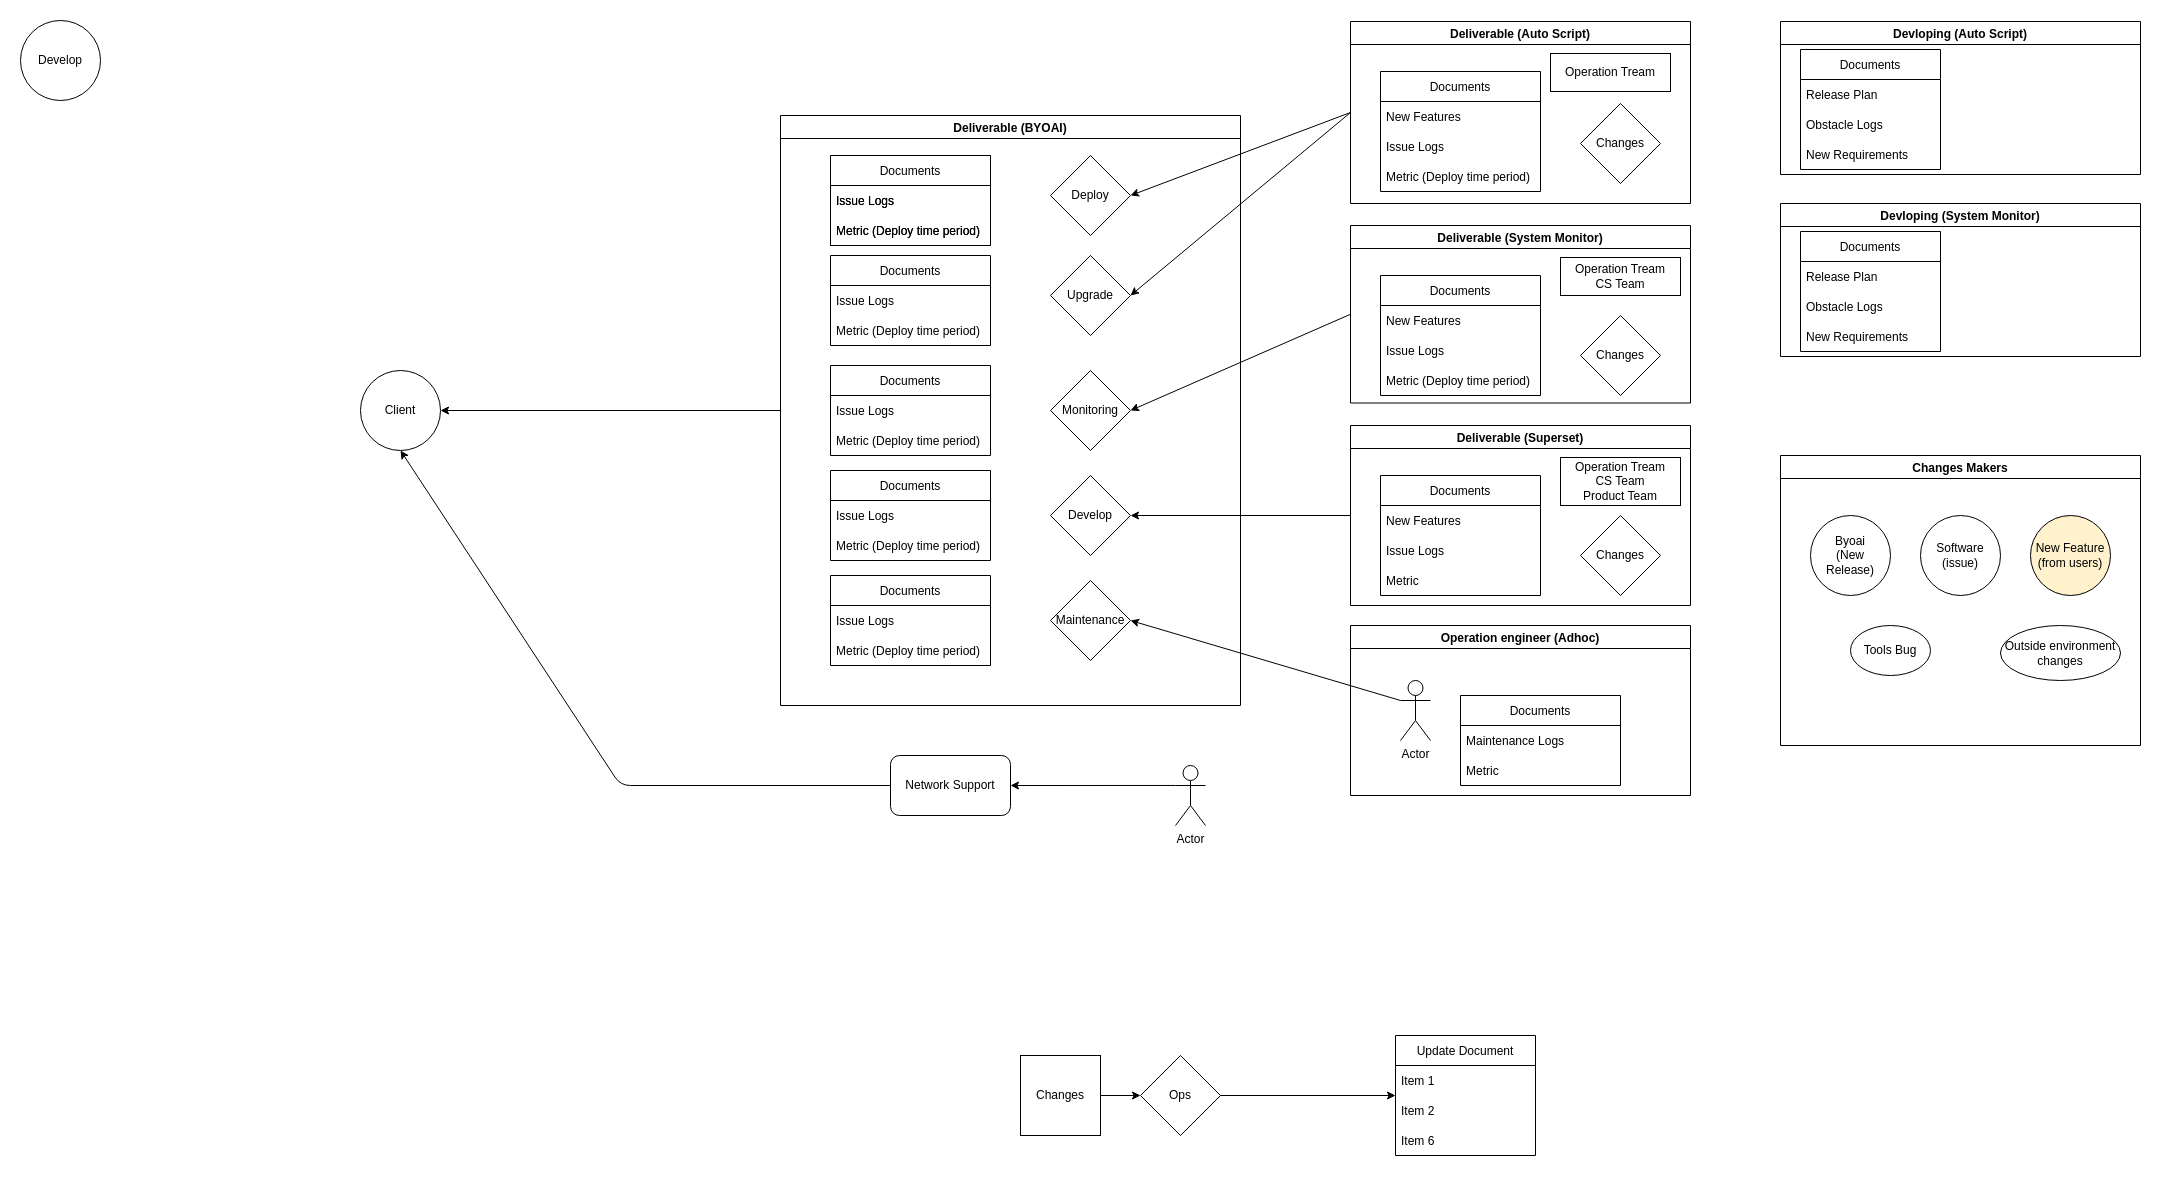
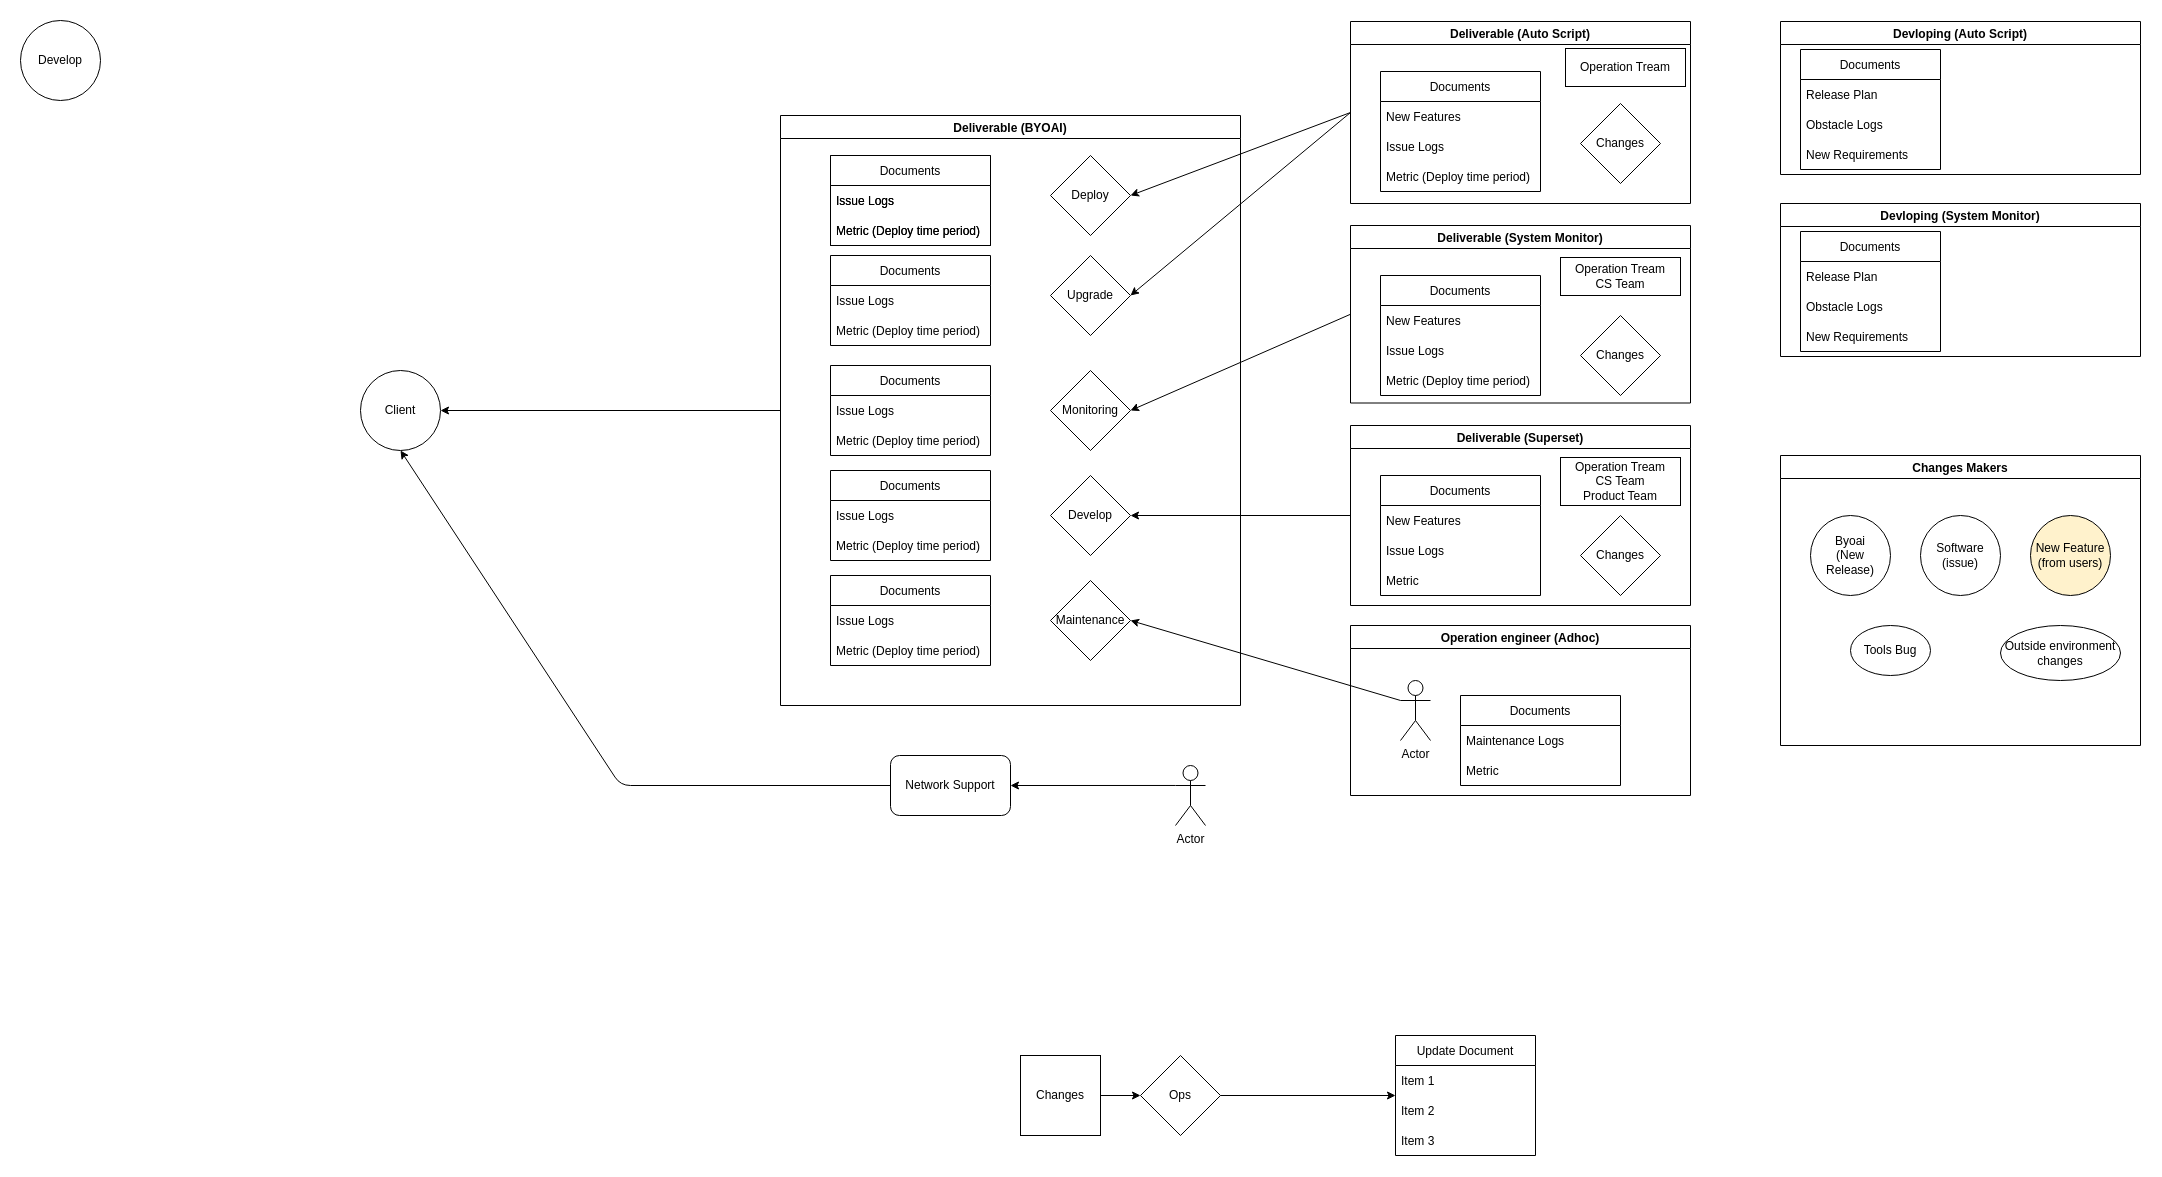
node "Operation Tream": moved (1611, 73) -> (1626, 68)
node "Item 6": label "Item 6" -> "Item 3"
